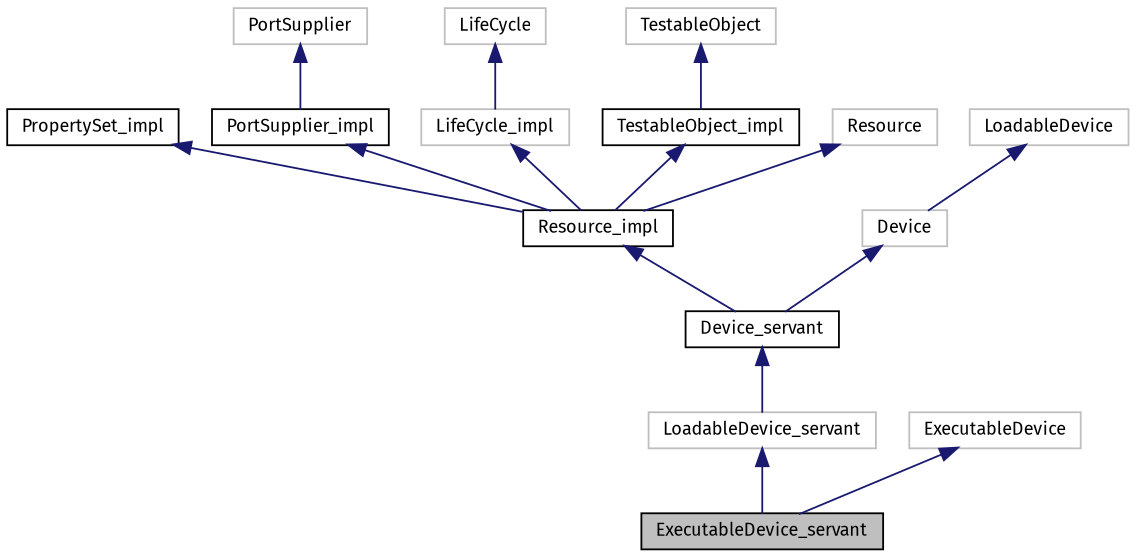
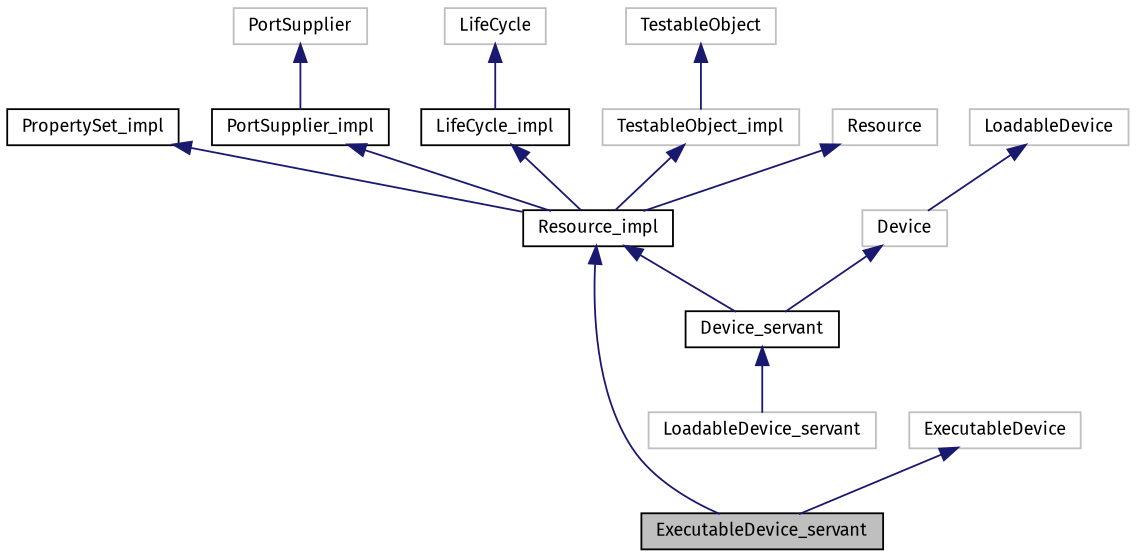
node "LifeCycle_impl": color grey75 -> black
node "TestableObject_impl": color black -> grey75
edge "ExecutableDevice_servant" -> "LoadableDevice_servant": now "ExecutableDevice_servant" -> "Resource_impl"
